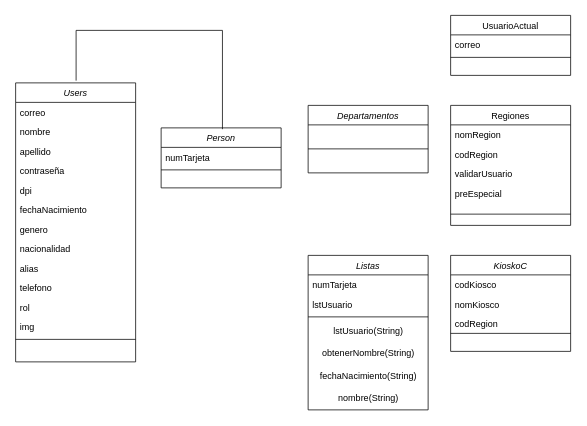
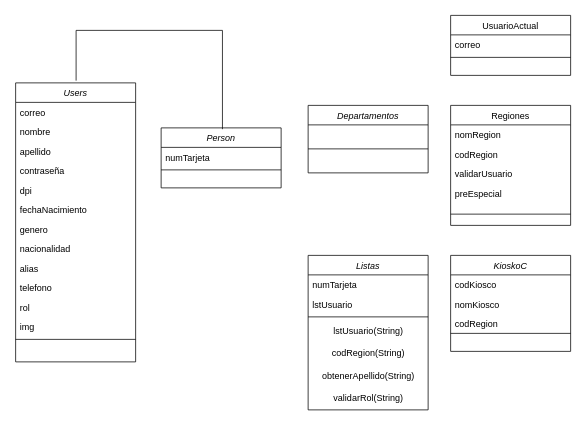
node "obtenerNombre(String)": label "obtenerNombre(String)" -> "codRegion(String)"
node "fechaNacimiento(String)": label "fechaNacimiento(String)" -> "obtenerApellido(String)"
node "nombre(String)": label "nombre(String)" -> "validarRol(String)"
